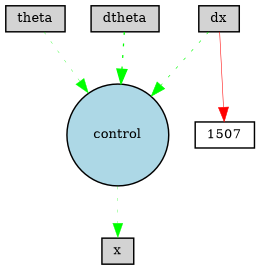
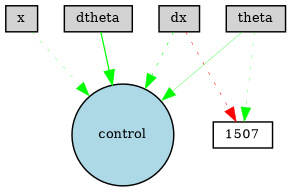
edge "dtheta" -> "control": style dotted -> solid
edge "theta" -> "control": style dotted -> solid
edge "dx" -> "1507": style solid -> dotted
edge "theta" -> "1507": added
edge "control" -> "x": reversed
